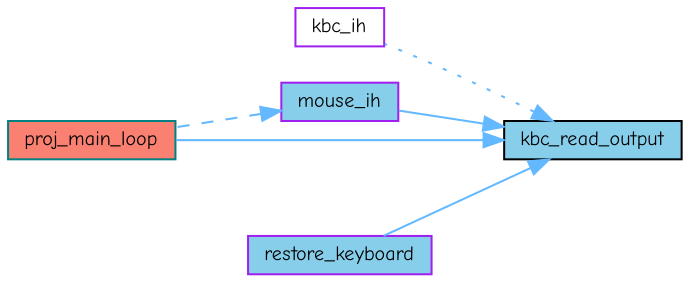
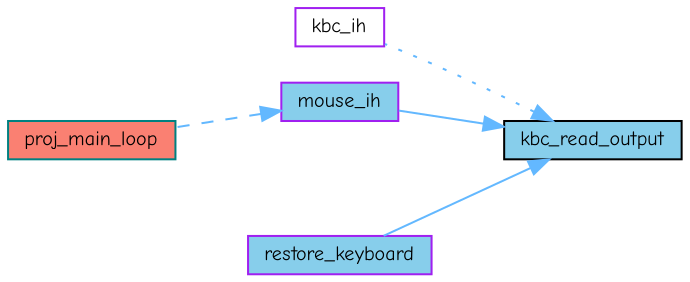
edge "proj_main_loop" -> "kbc_read_output": removed
